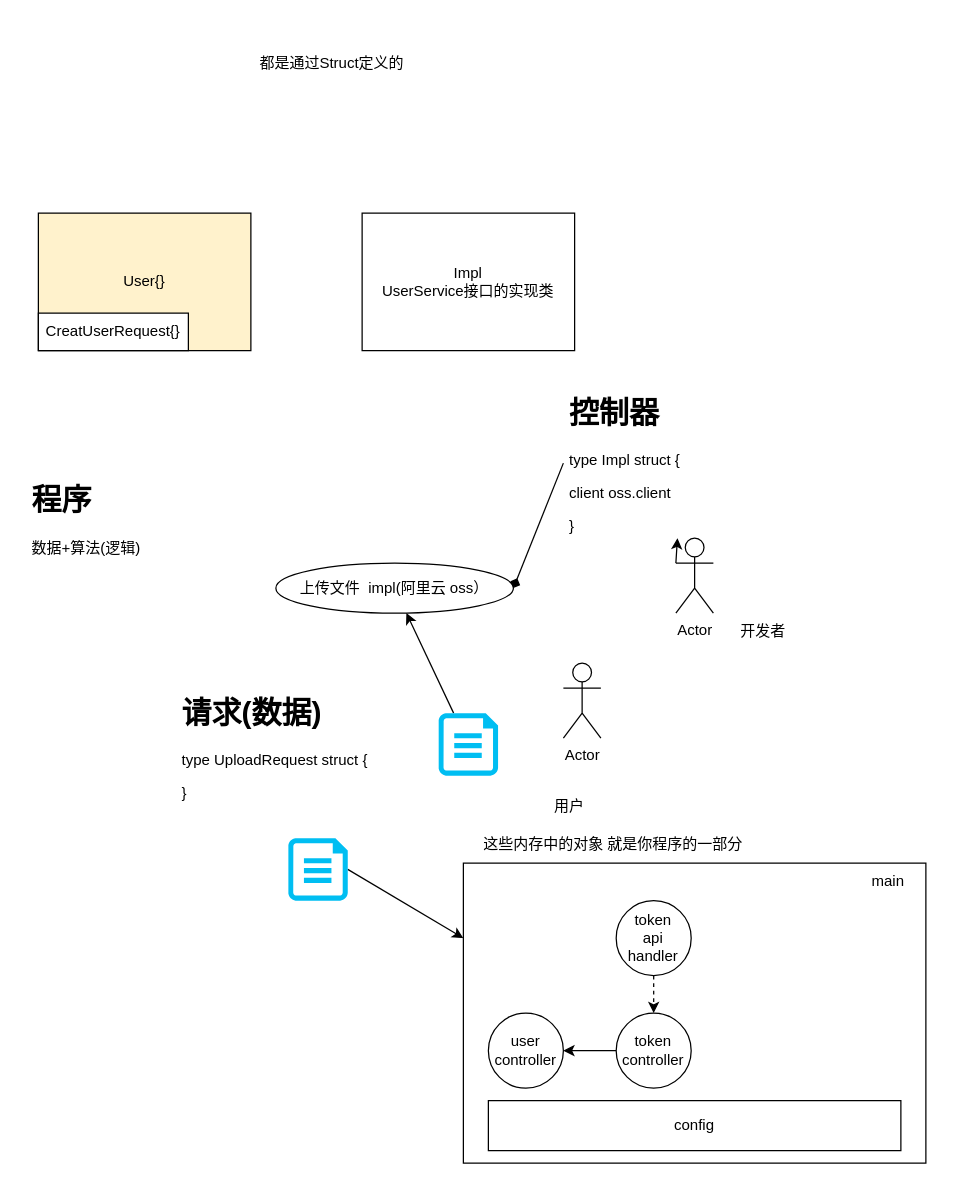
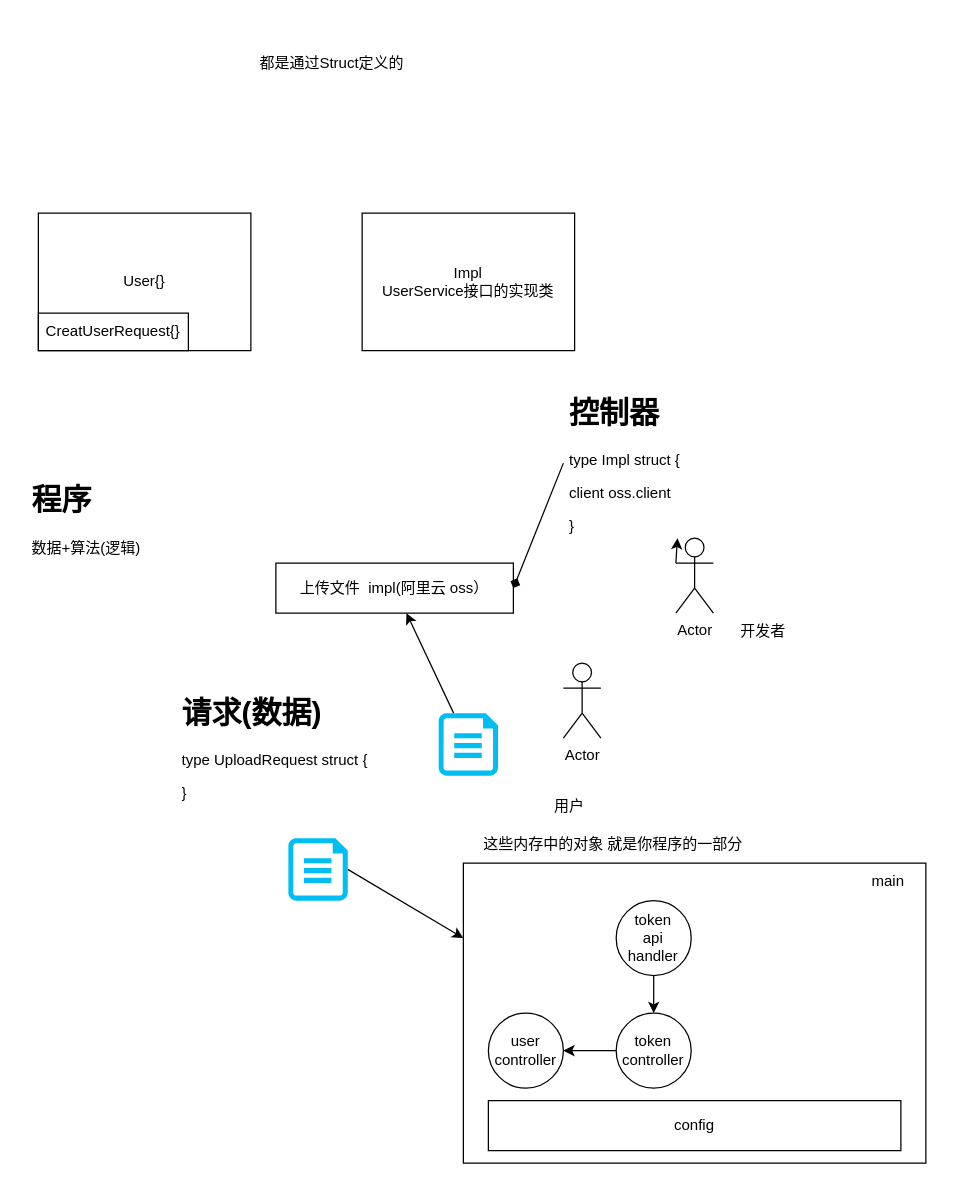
node "User{}": fillcolor #fff2cc -> #ffffff
node "上传文件 impl(阿里云 oss）": shape ellipse -> rectangle
edge "token api handler" -> "token controller": style dashed -> solid
